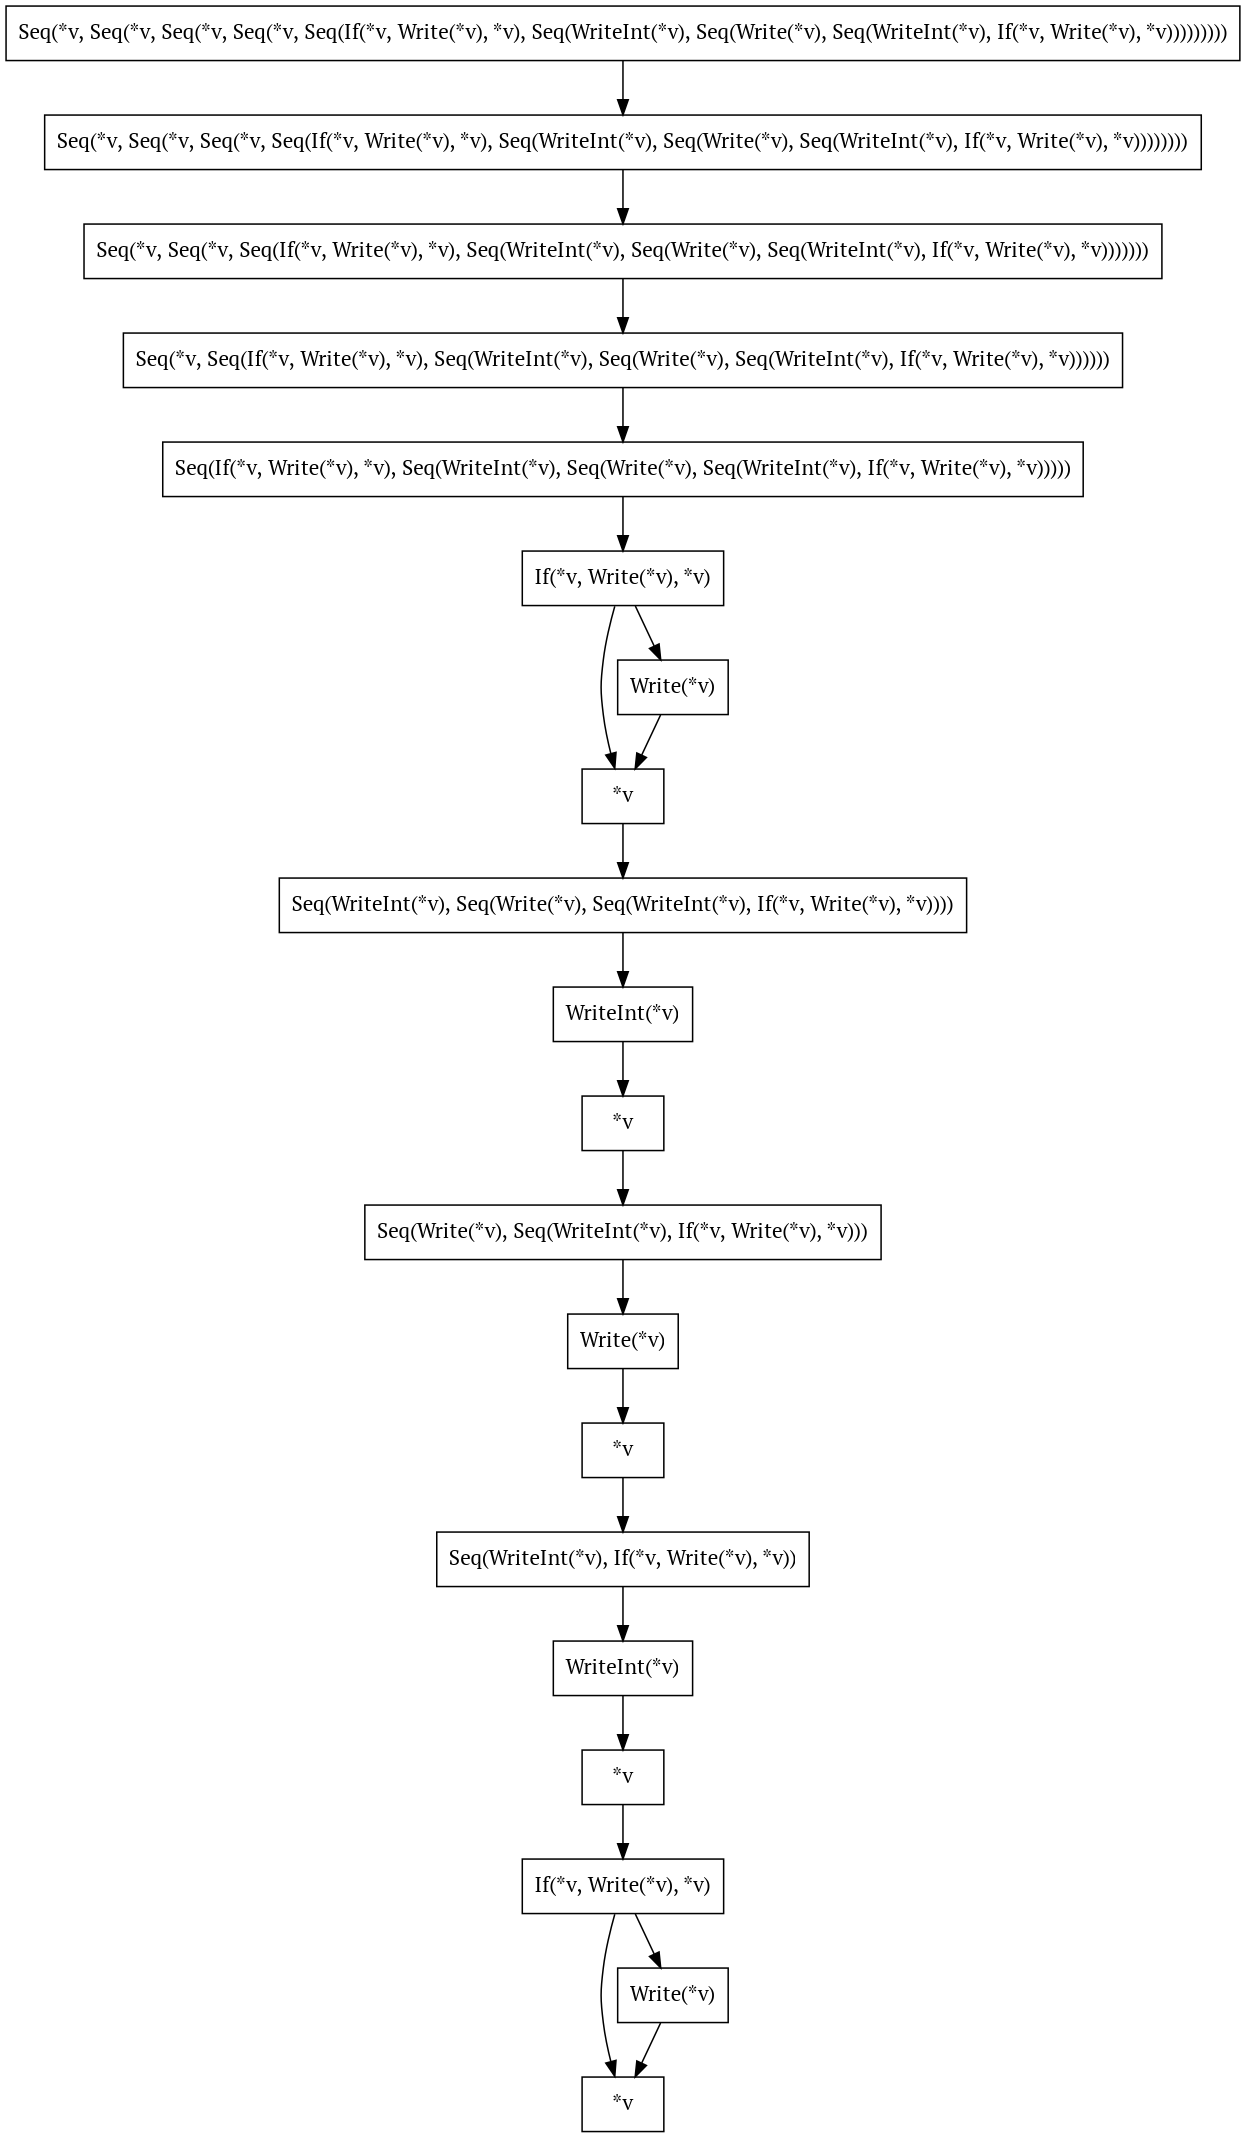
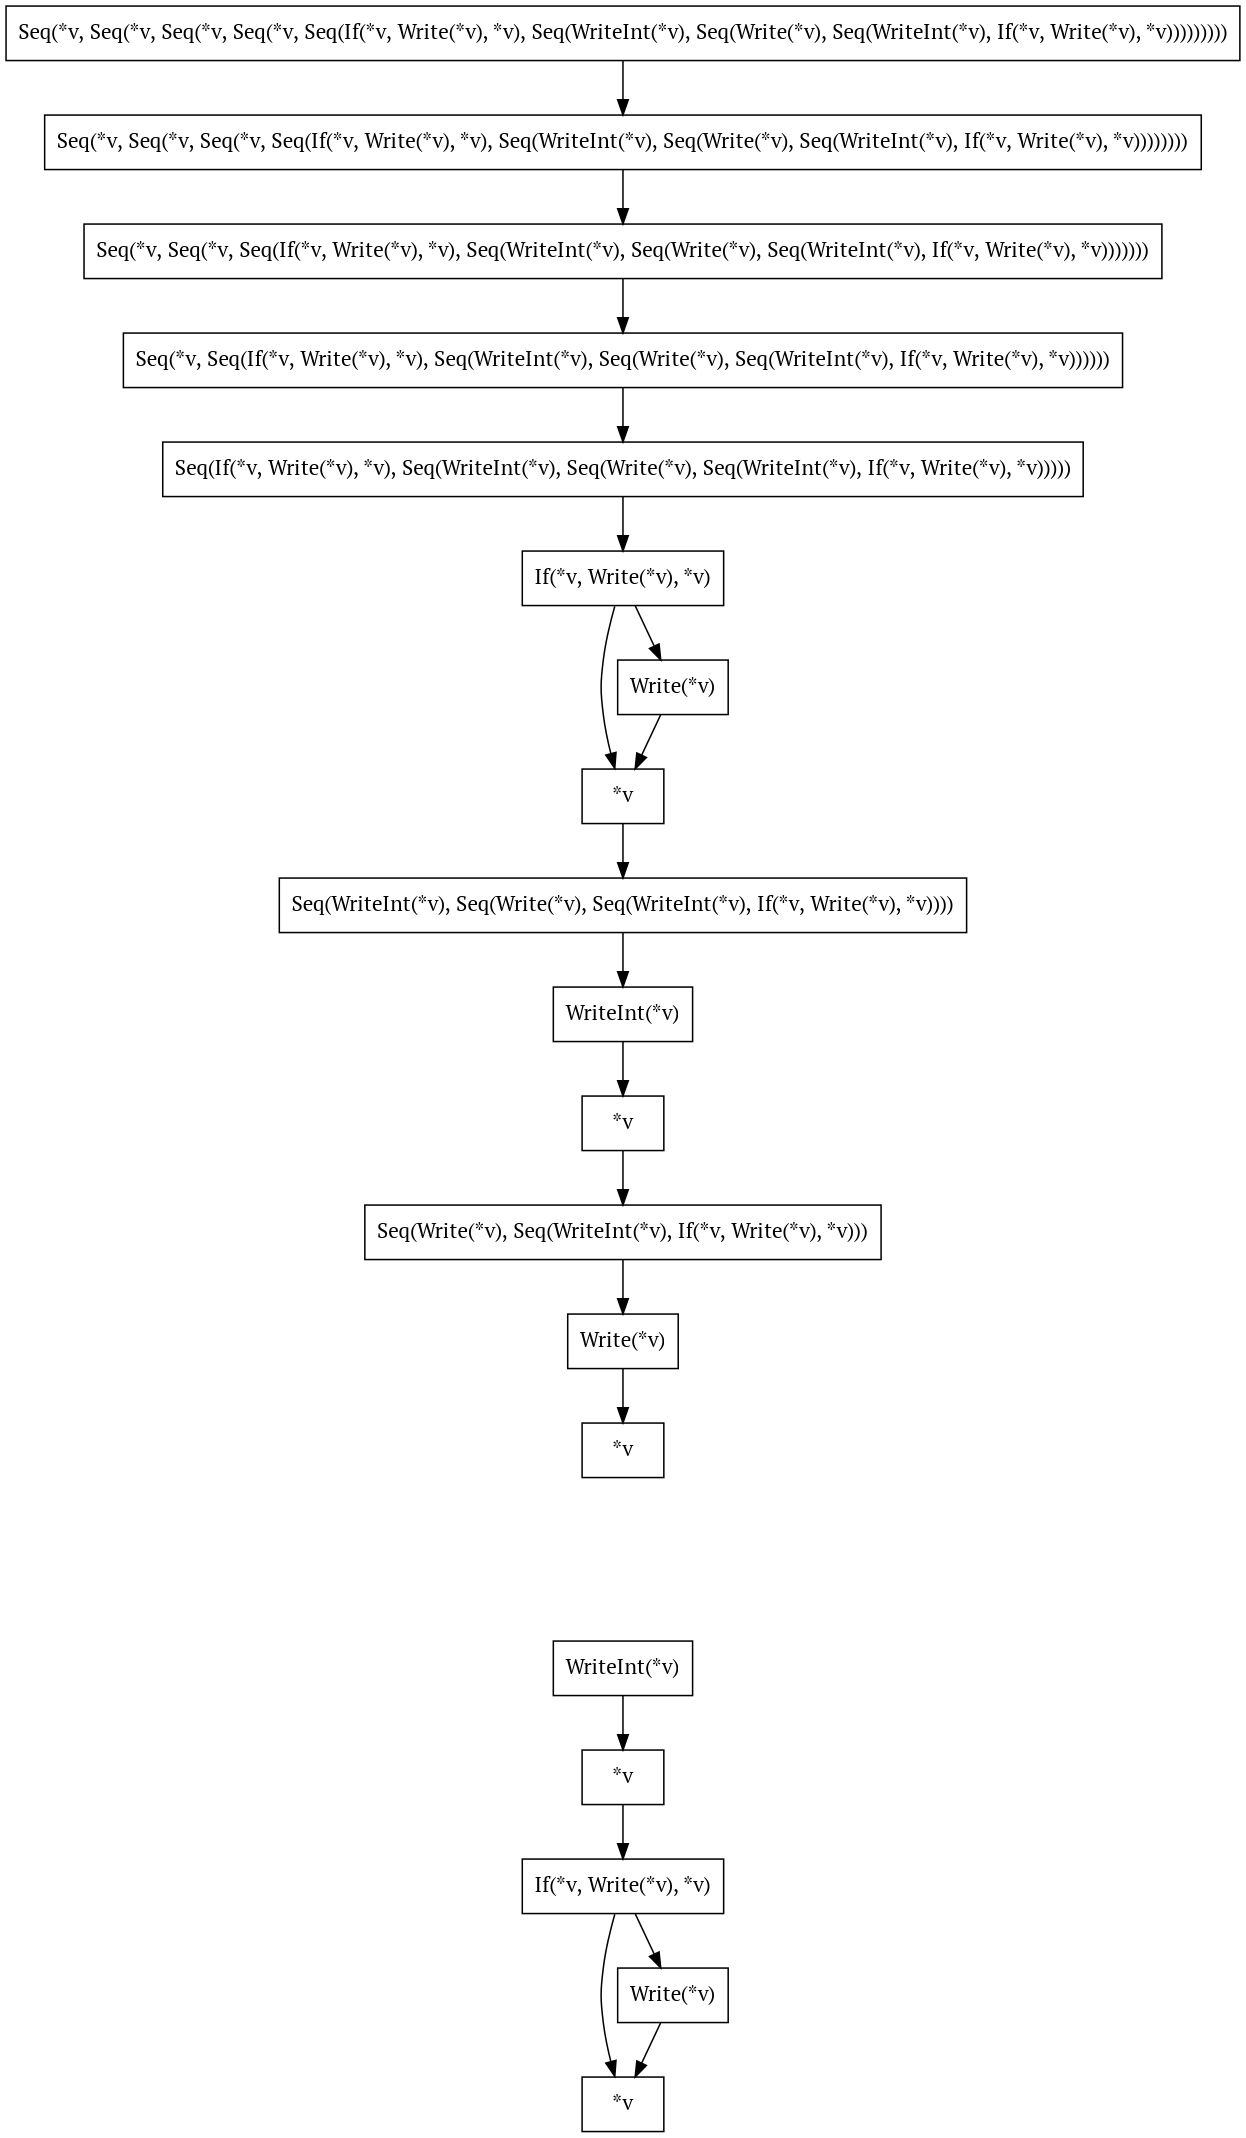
node "Seq(WriteInt(*v), If(*v, Write(*v), *v))": removed
